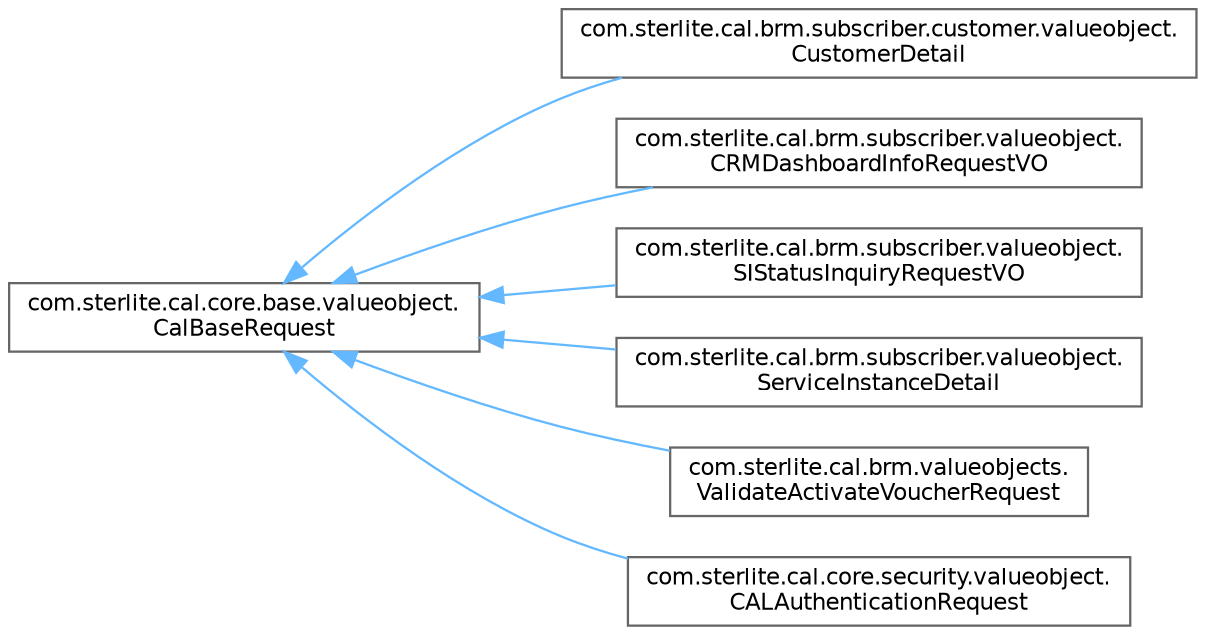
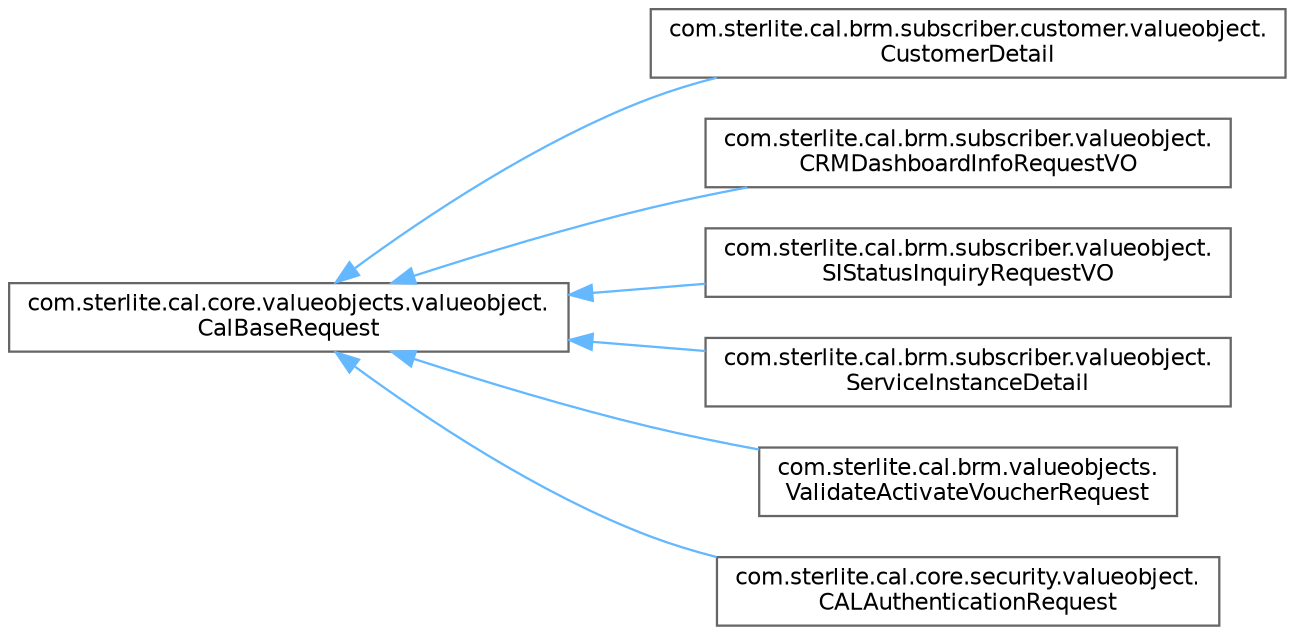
node "com.sterlite.cal.core.base.valueobject. CalBaseRequest": label "com.sterlite.cal.core.base.valueobject. CalBaseRequest" -> "com.sterlite.cal.core.valueobjects.valueobject. CalBaseRequest"
